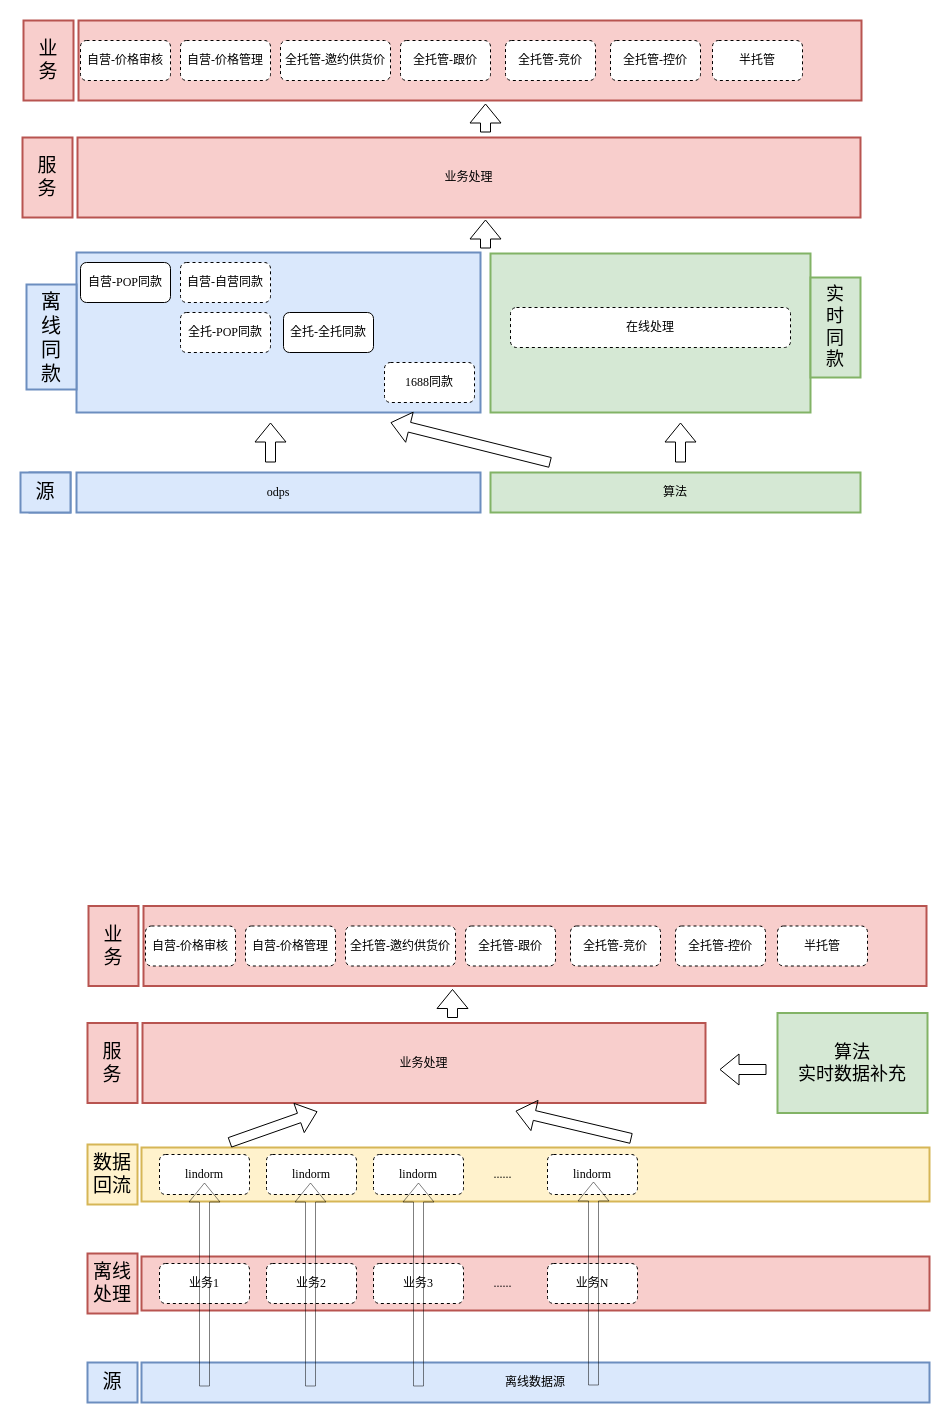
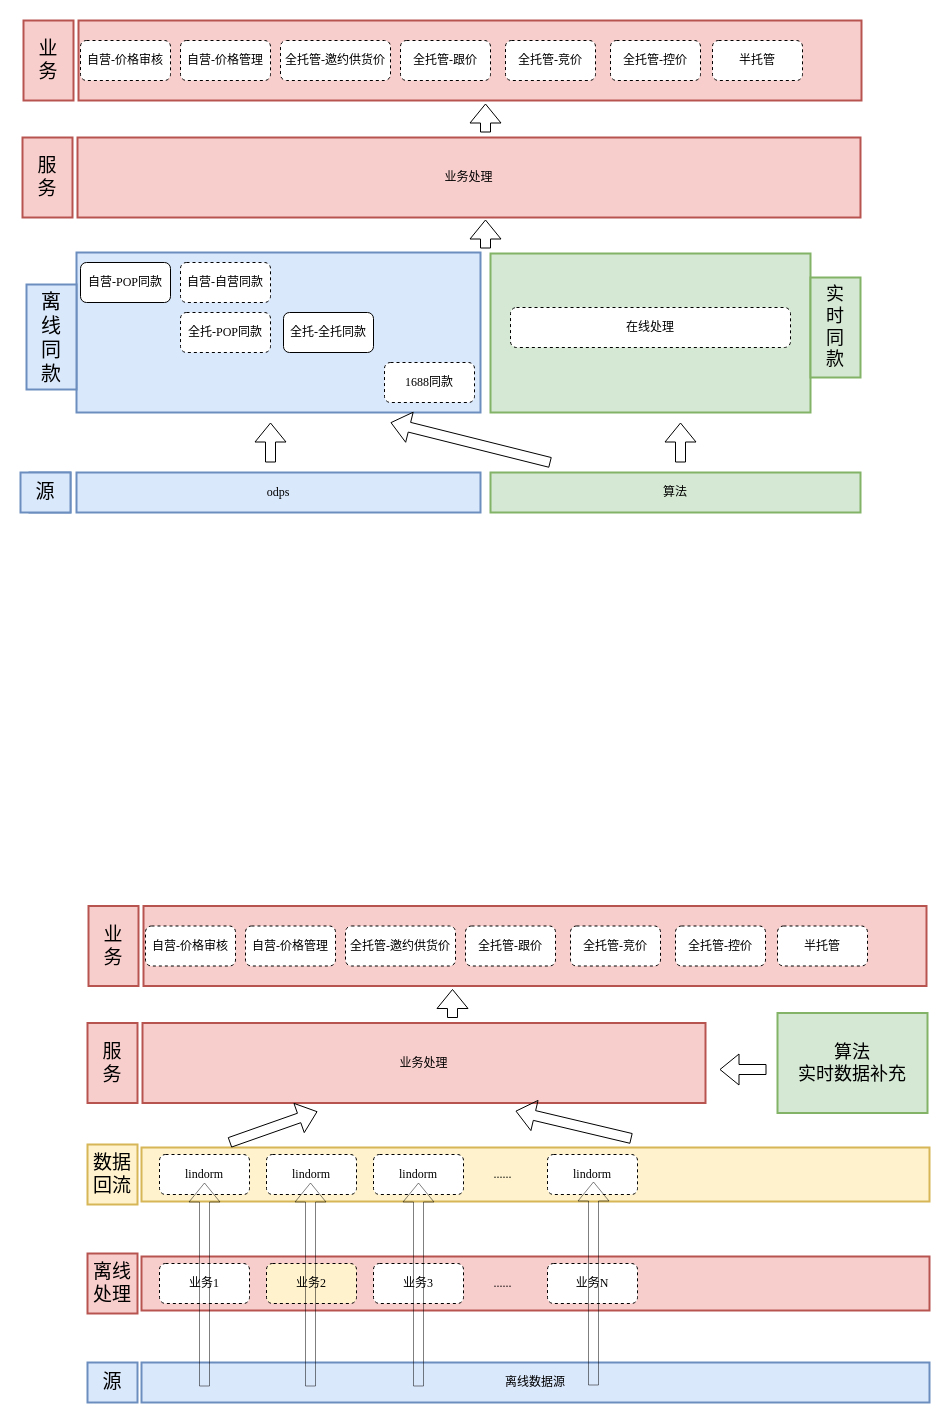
node "业务2": fillcolor #ffffff -> #fff2cc
